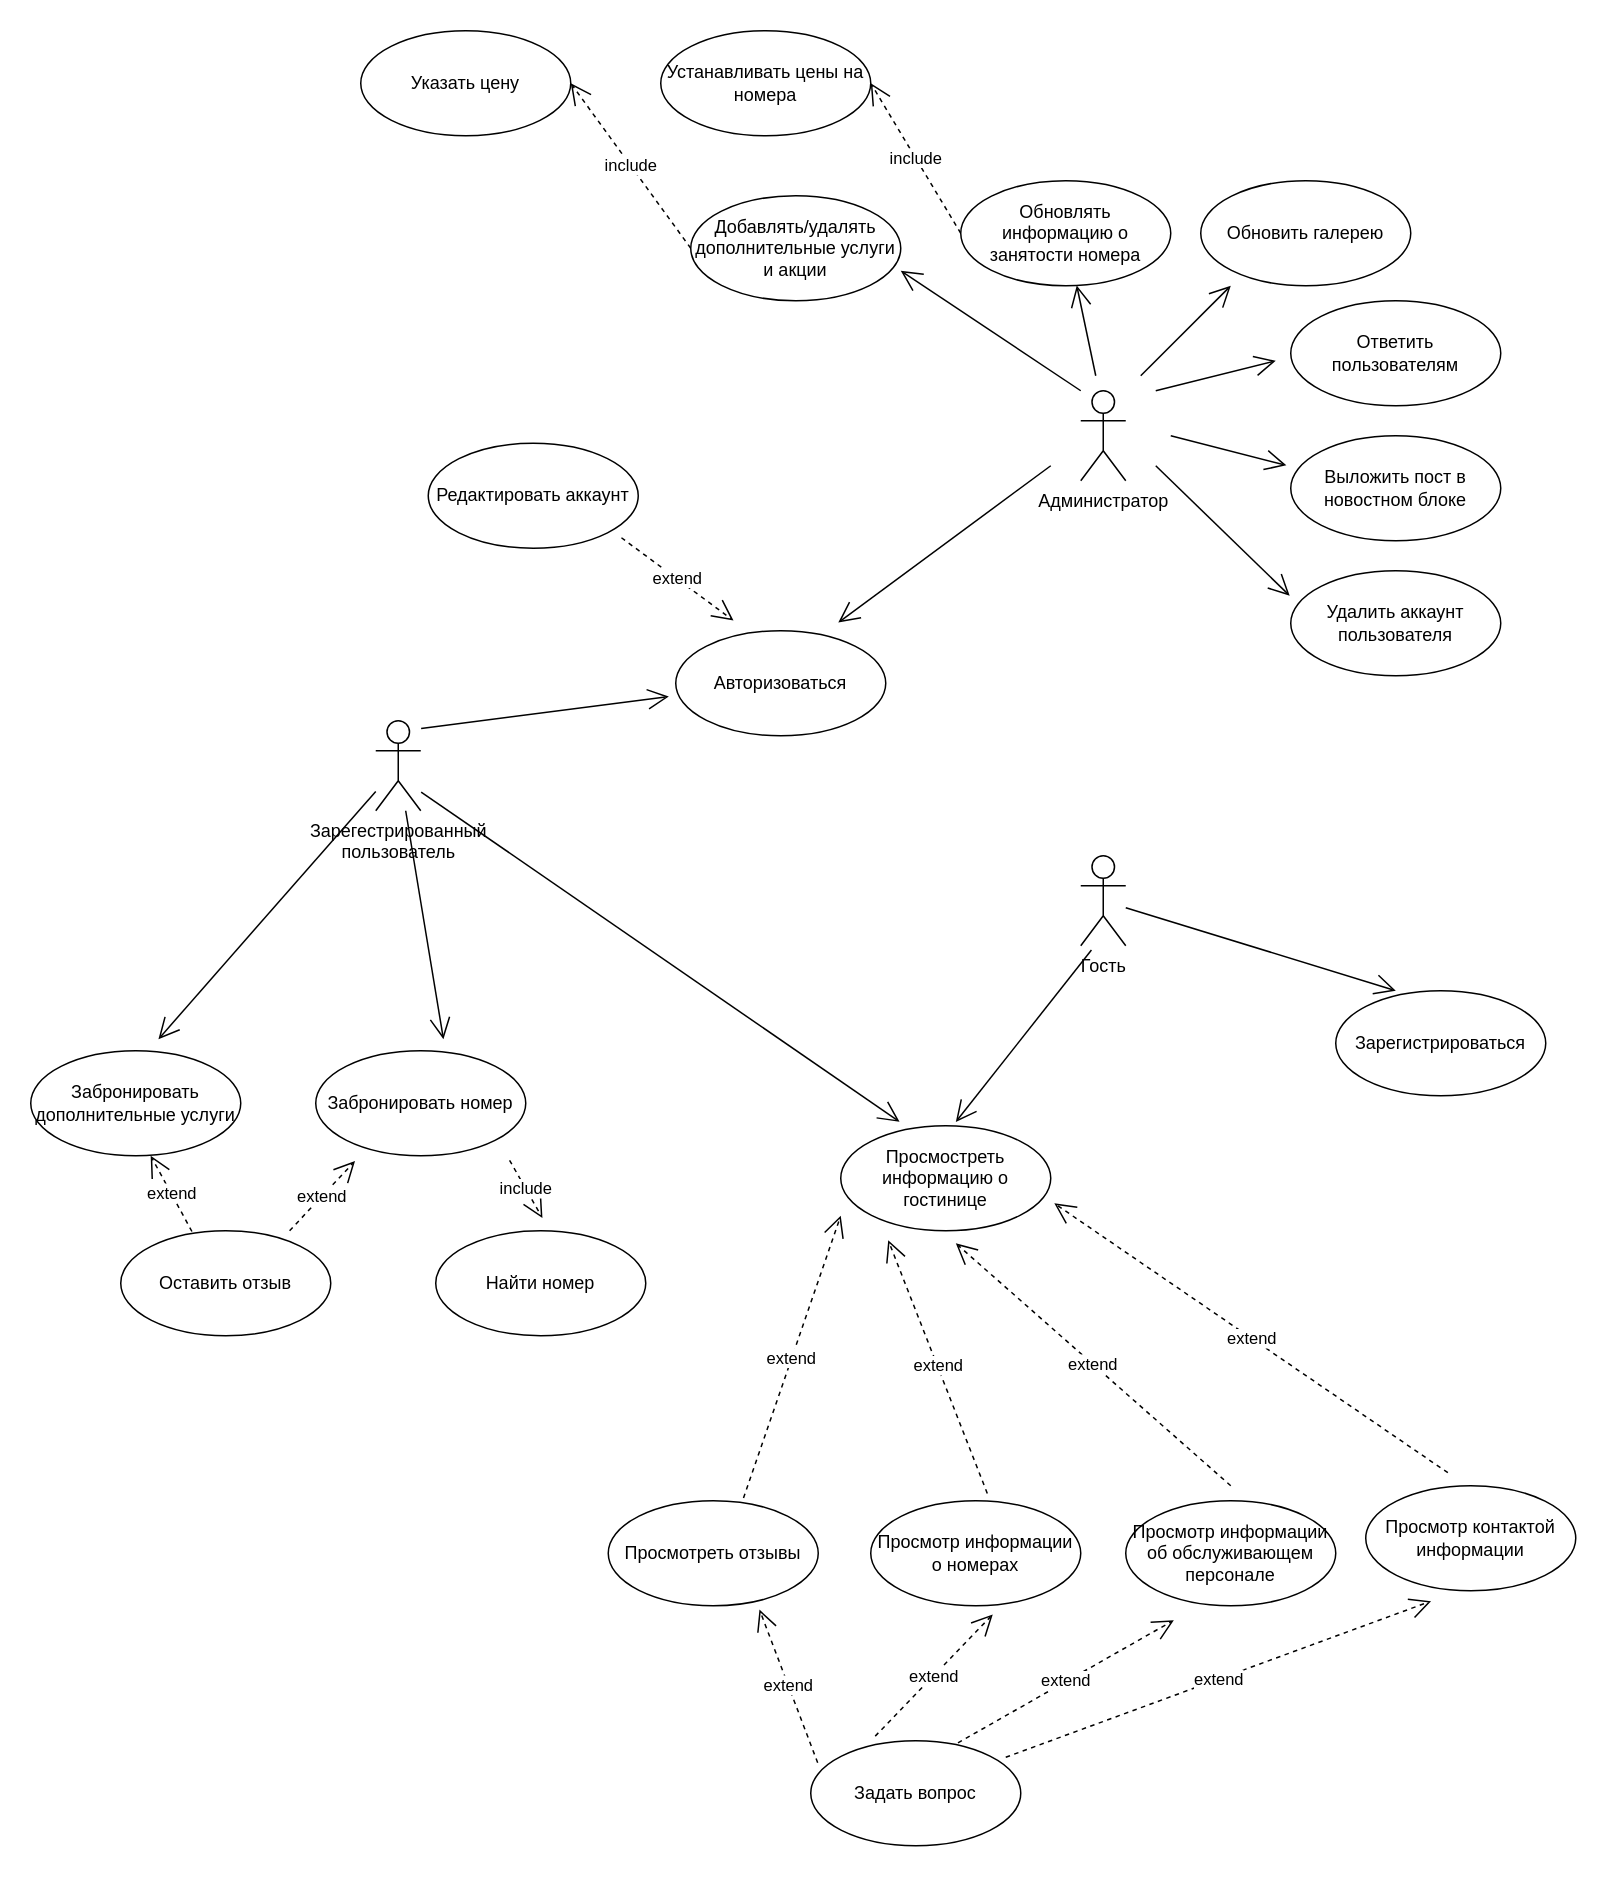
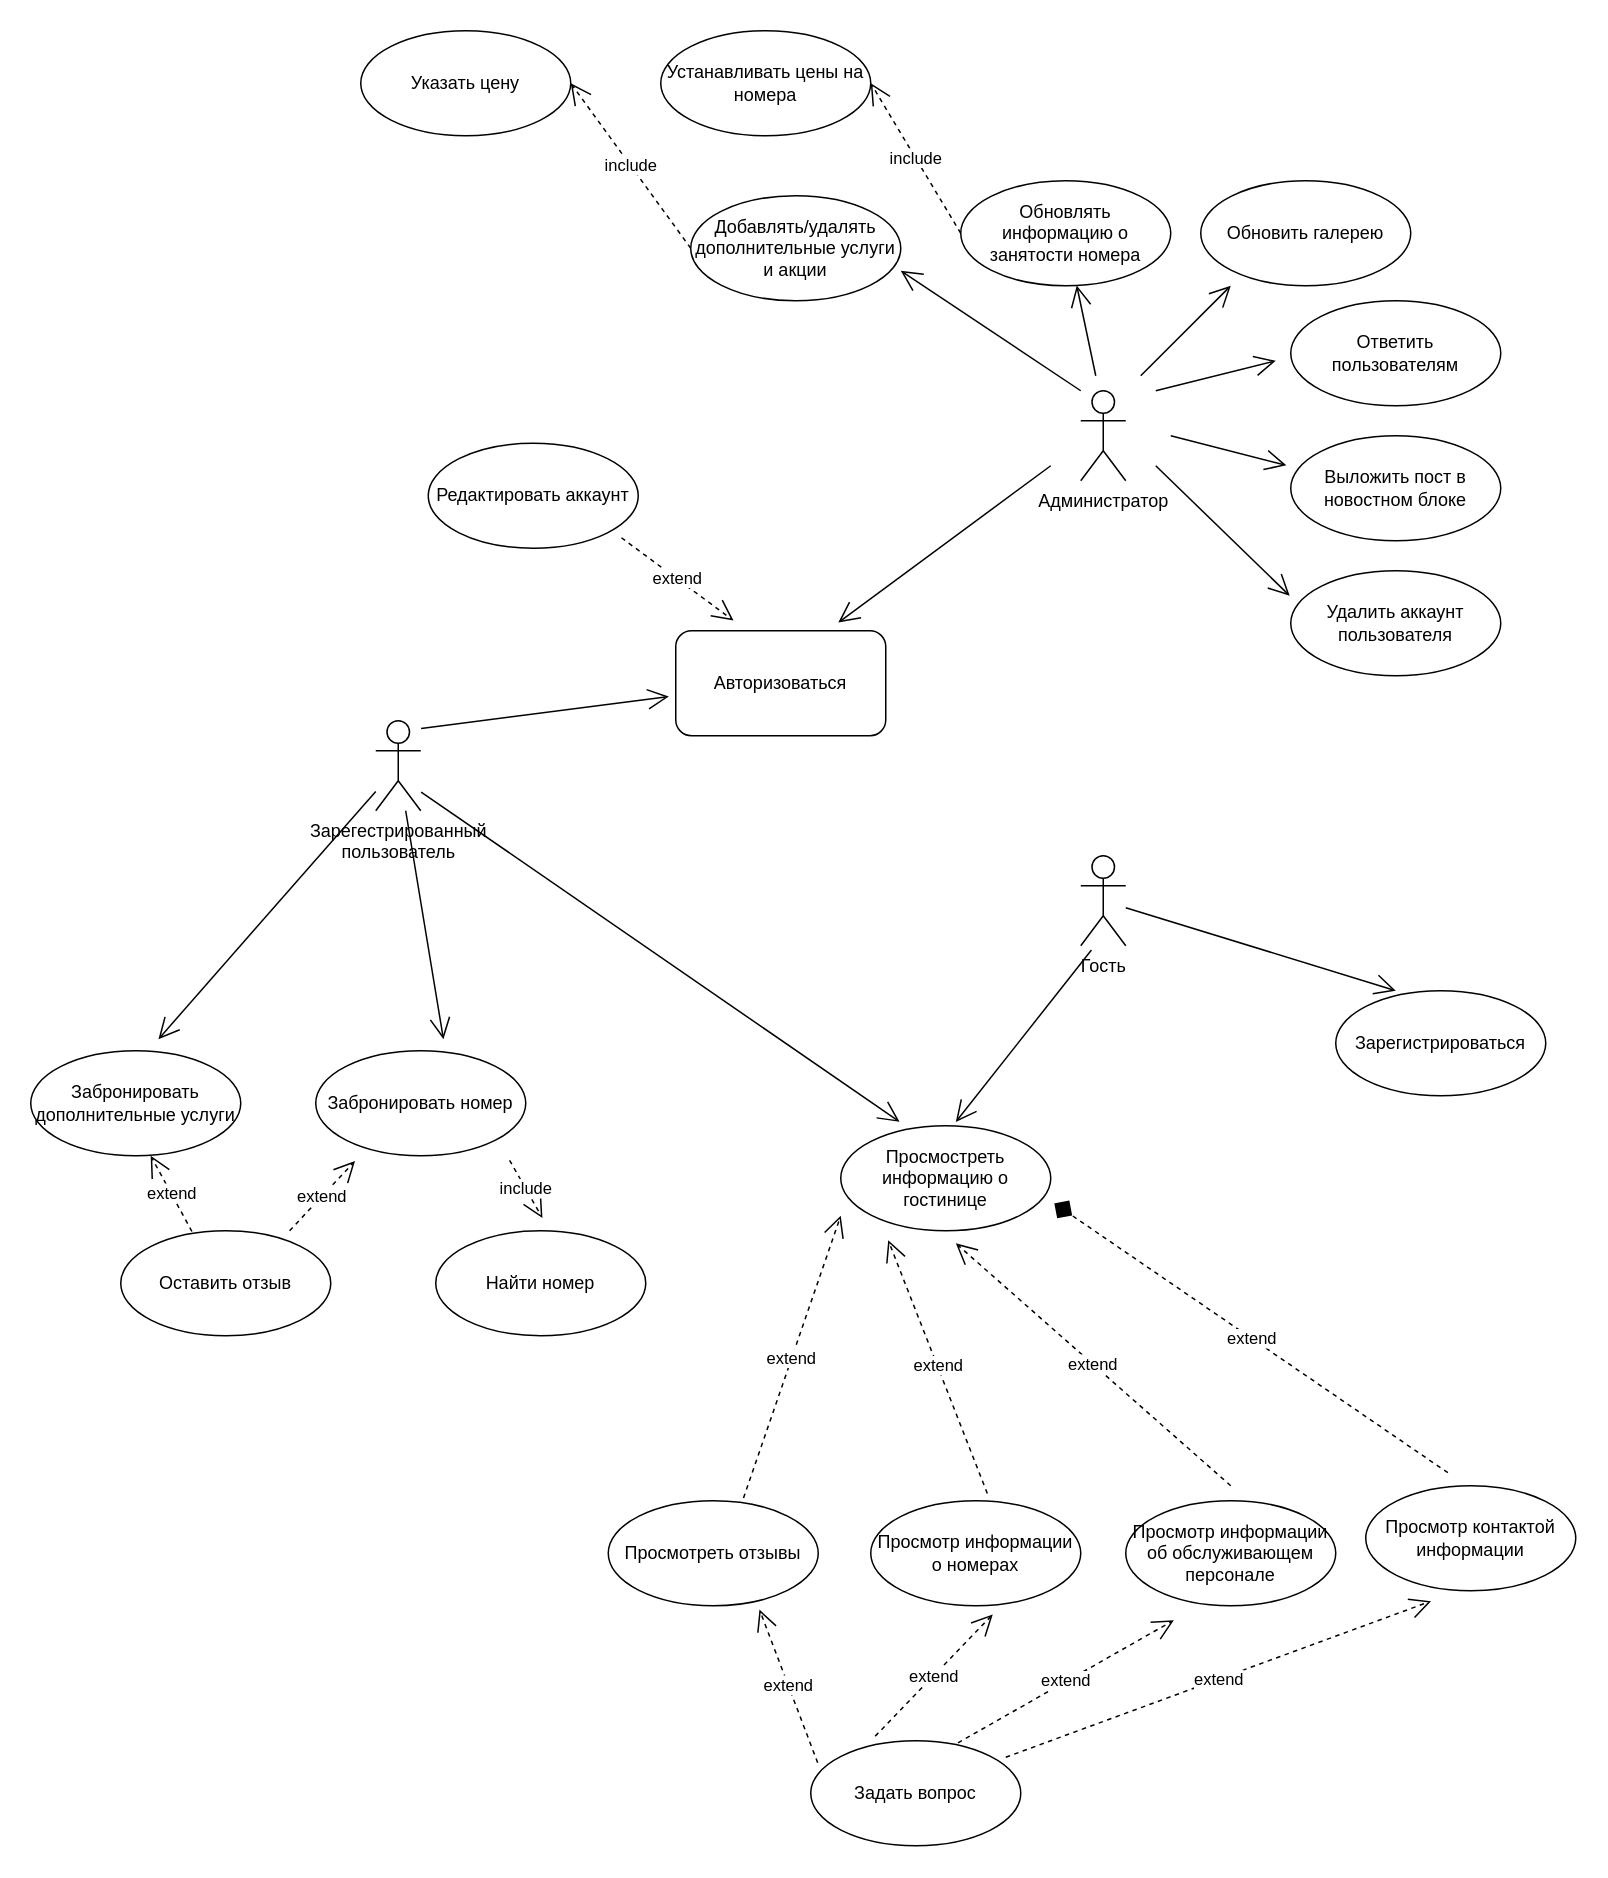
node "Авторизоваться": shape ellipse -> rounded rectangle
edge "Просмотр контактой информации" -> "Просмостреть информацию о гостинице": arrowhead open -> diamond
